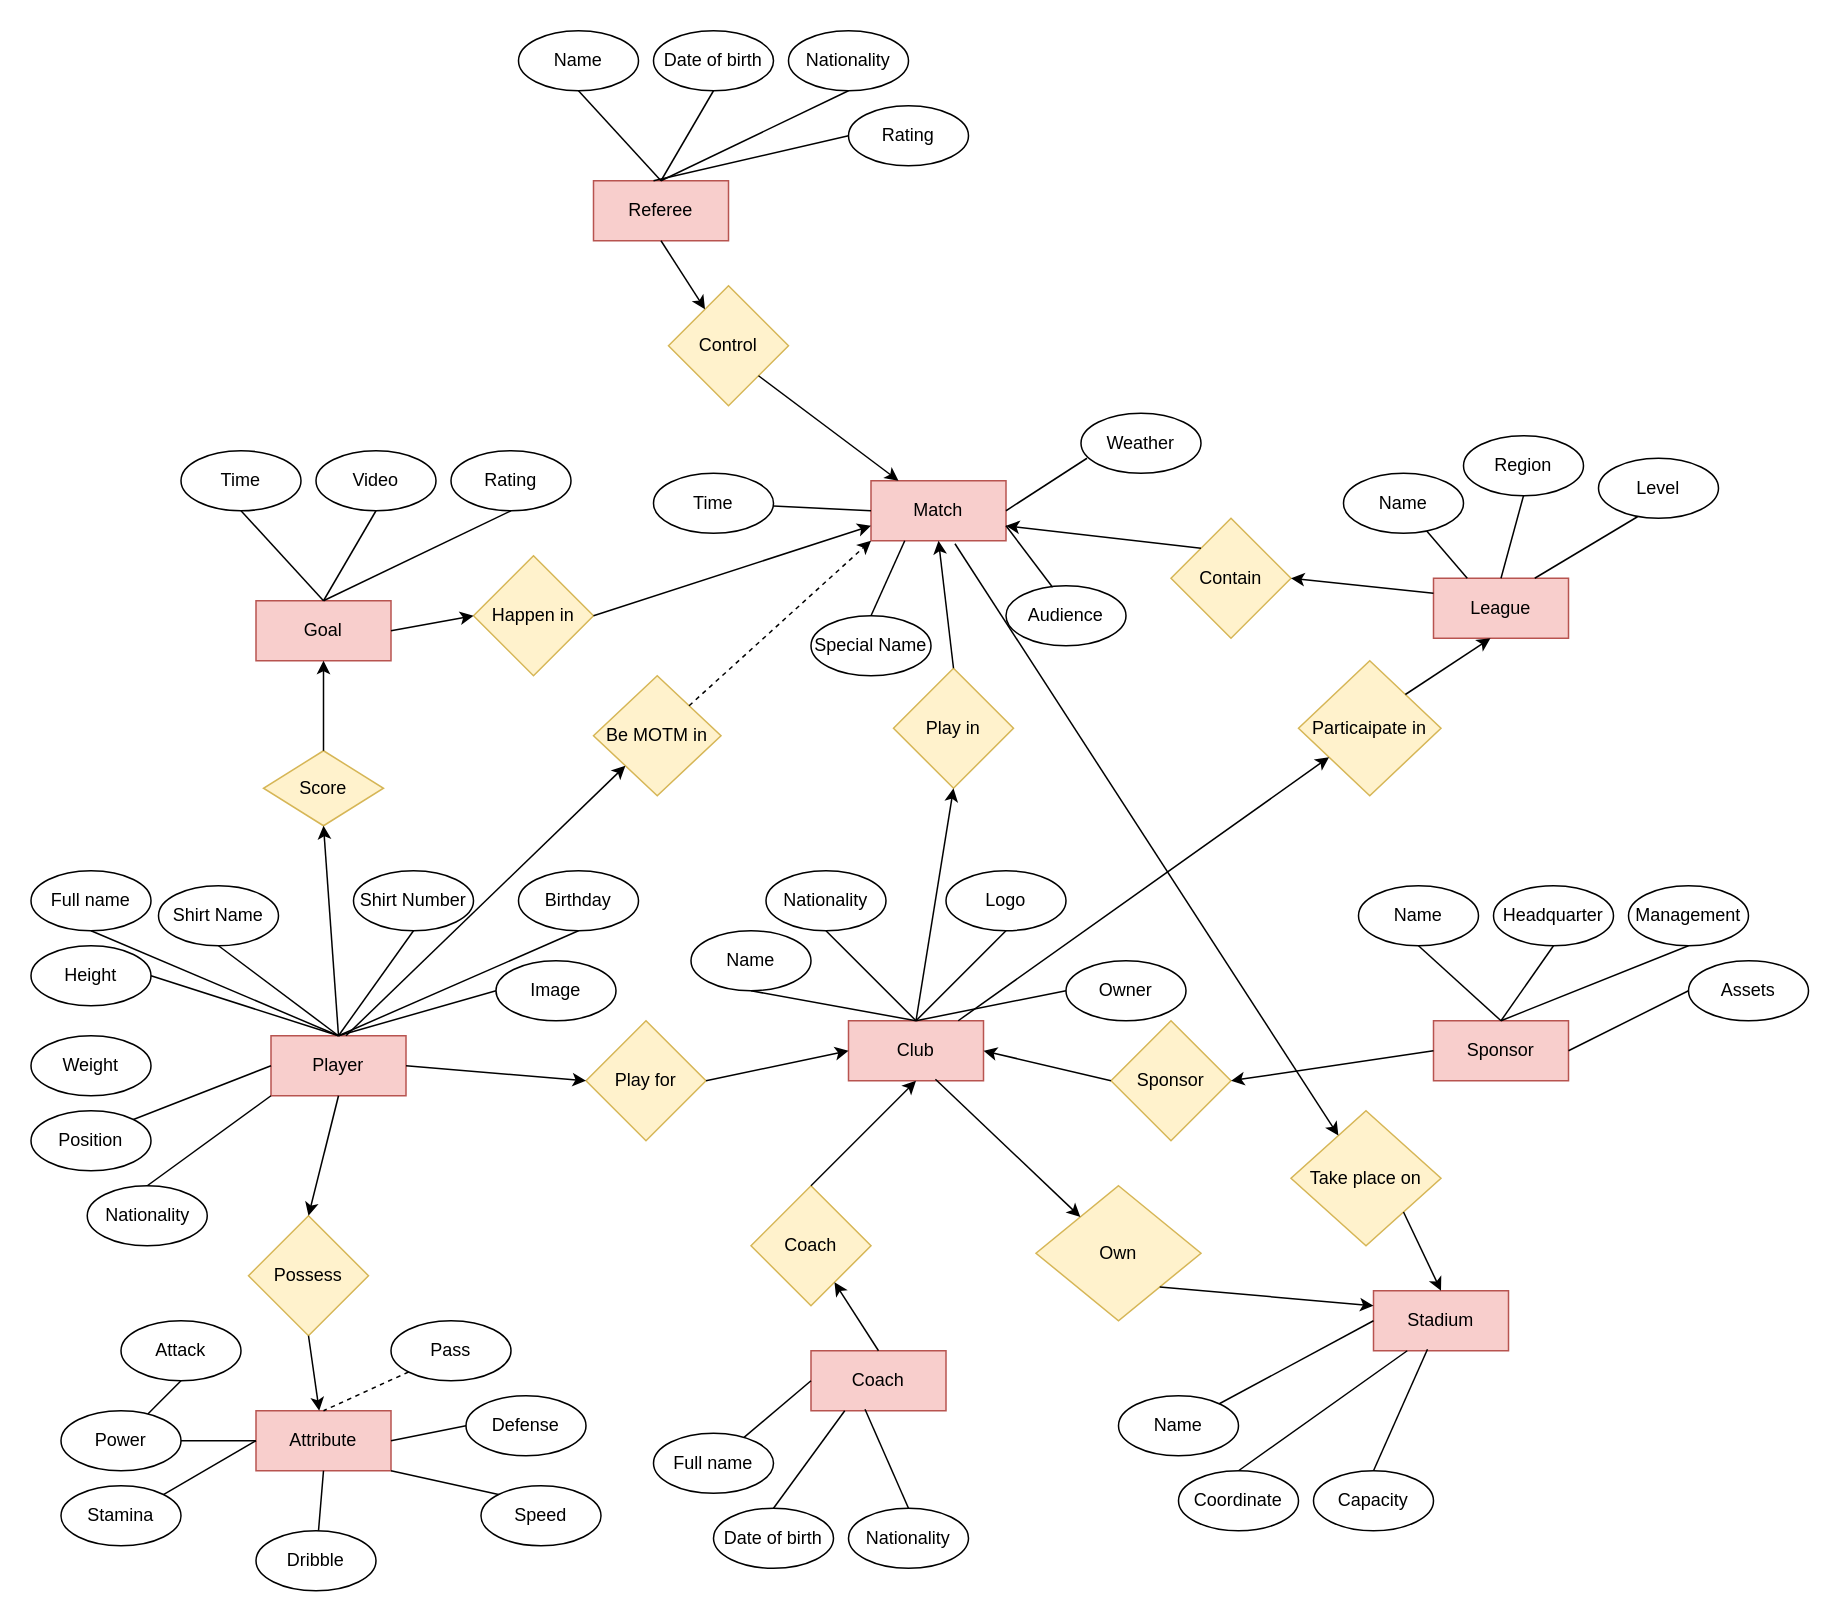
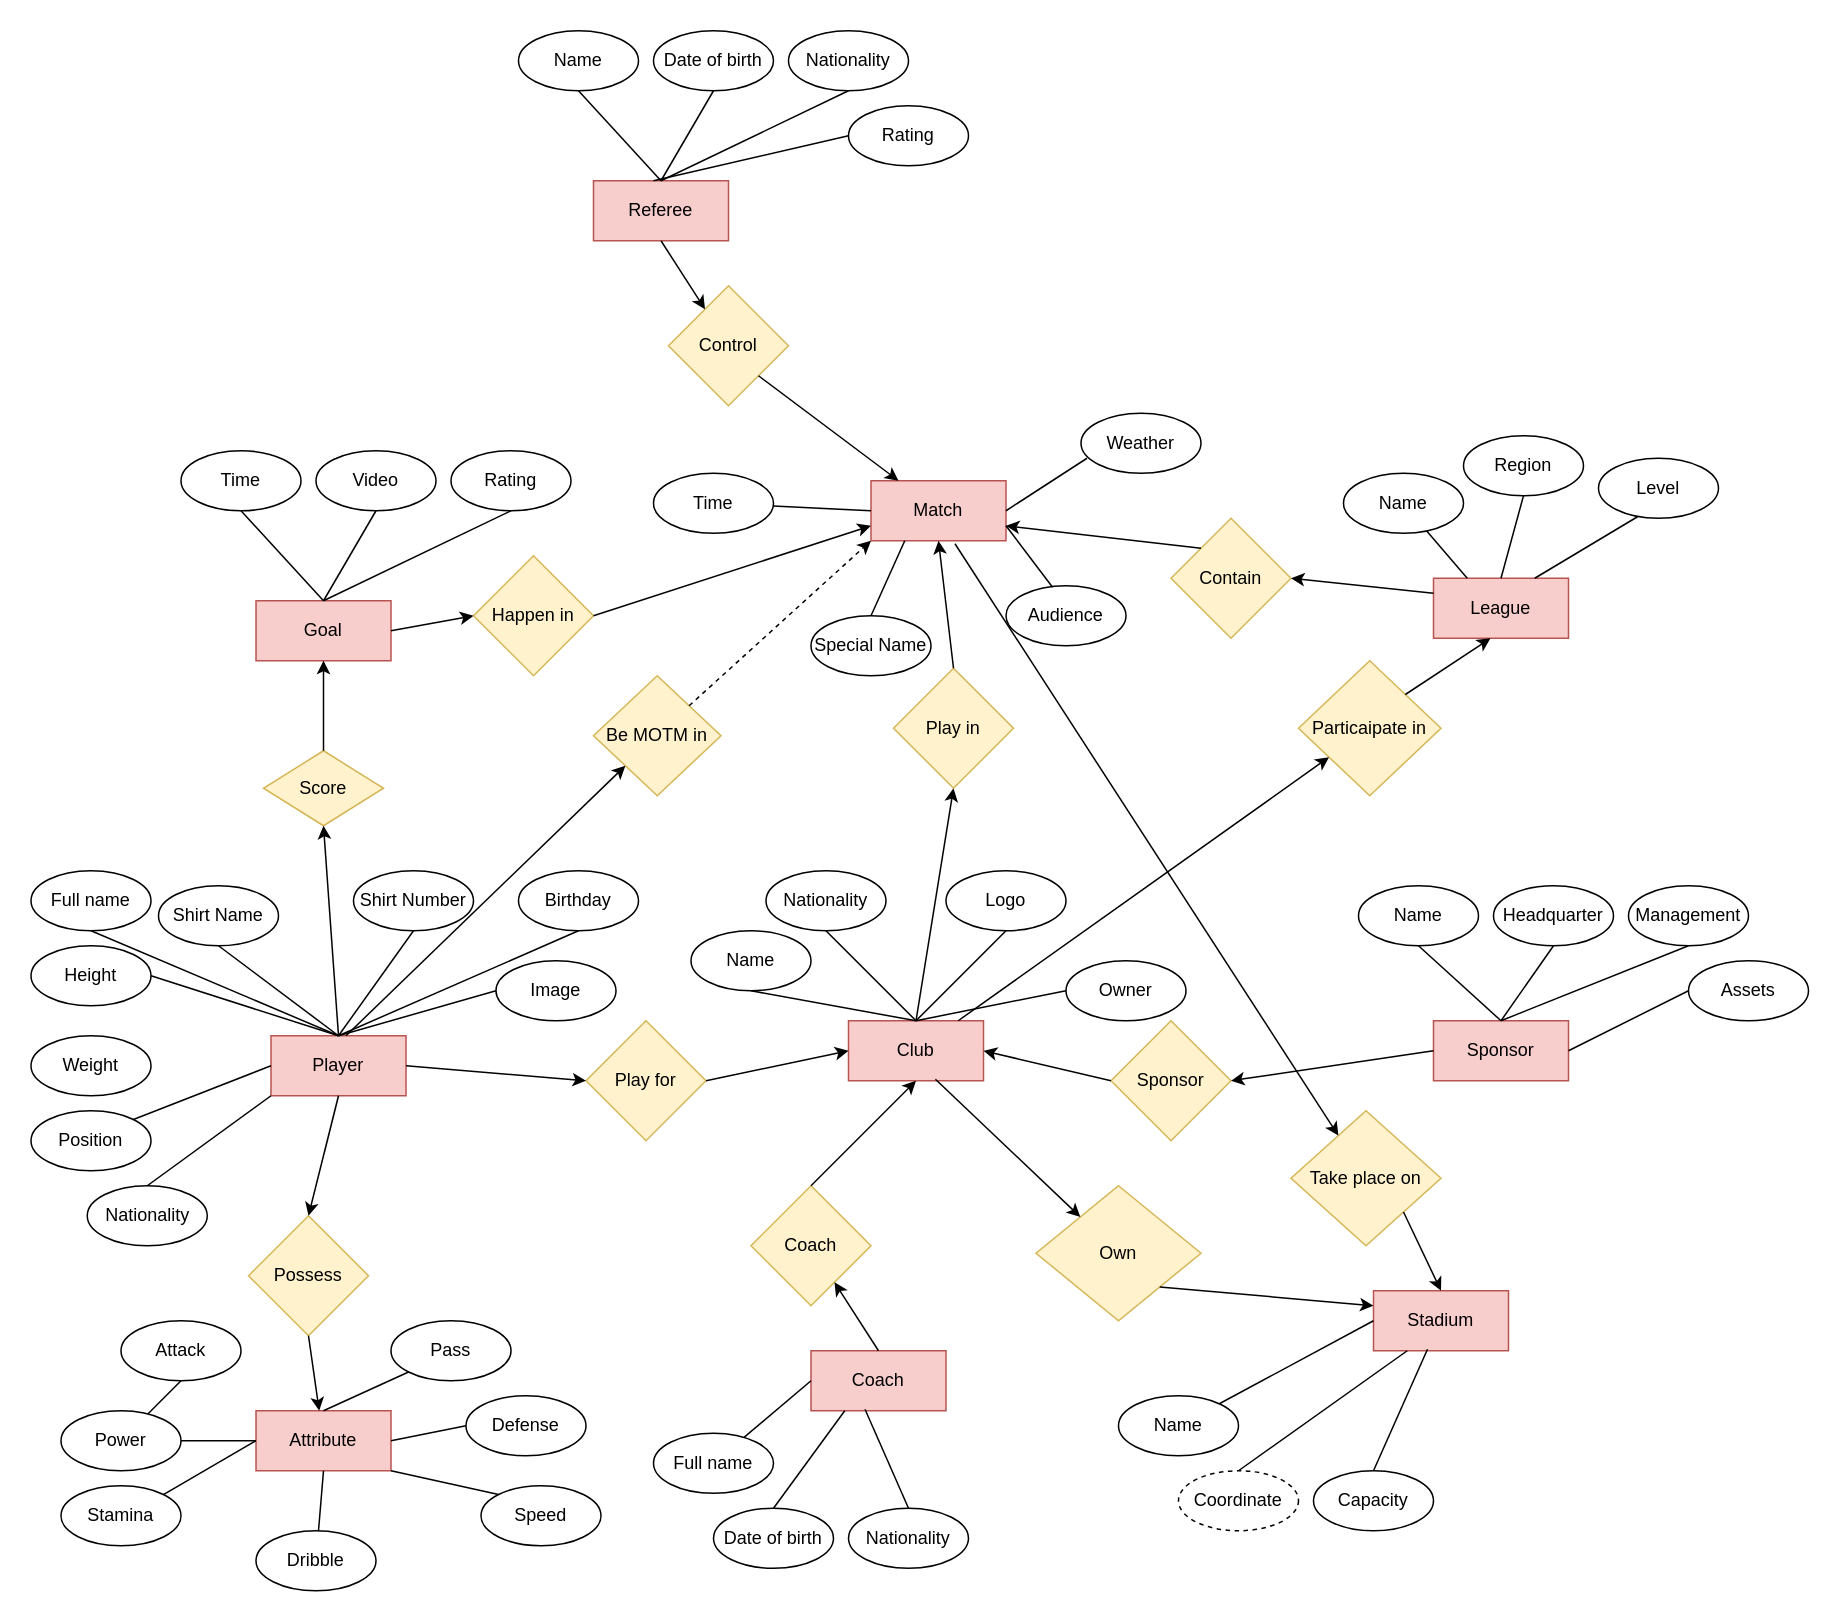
edge "Pass" -- "Attribute": style dashed -> solid
node "Coordinate": style solid -> dashed
